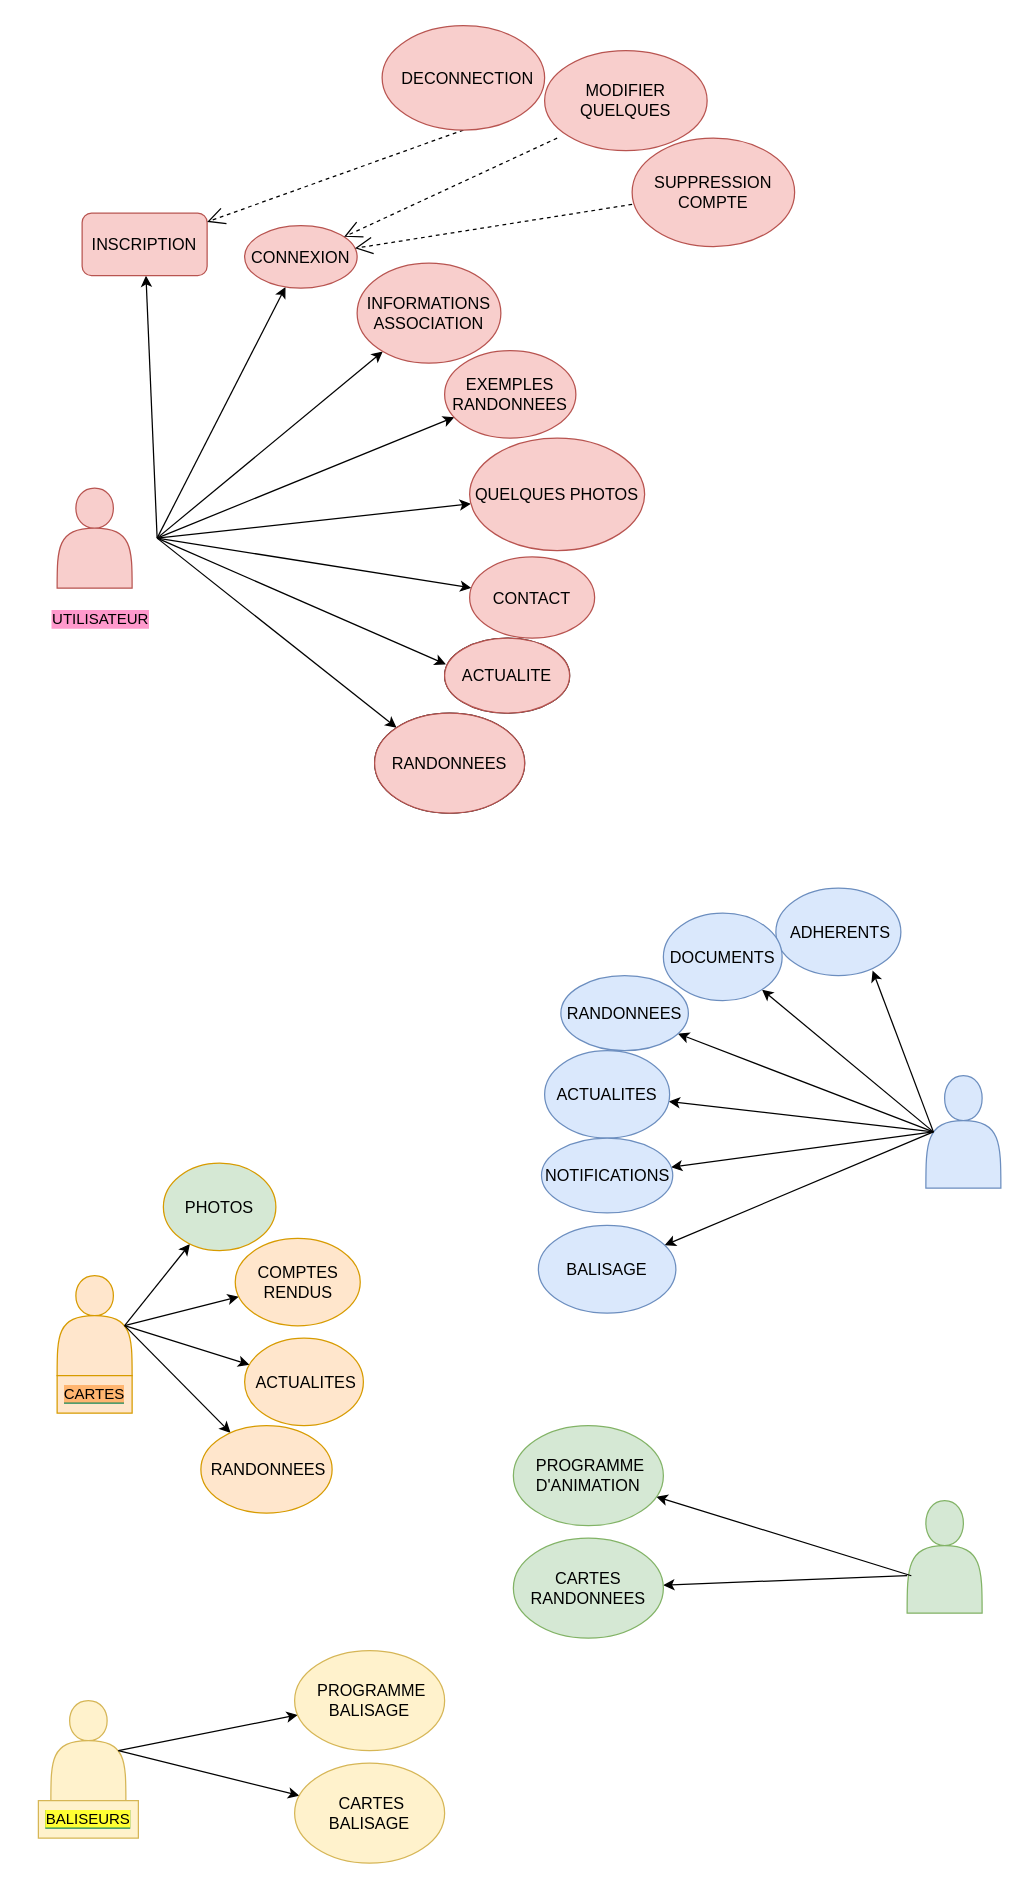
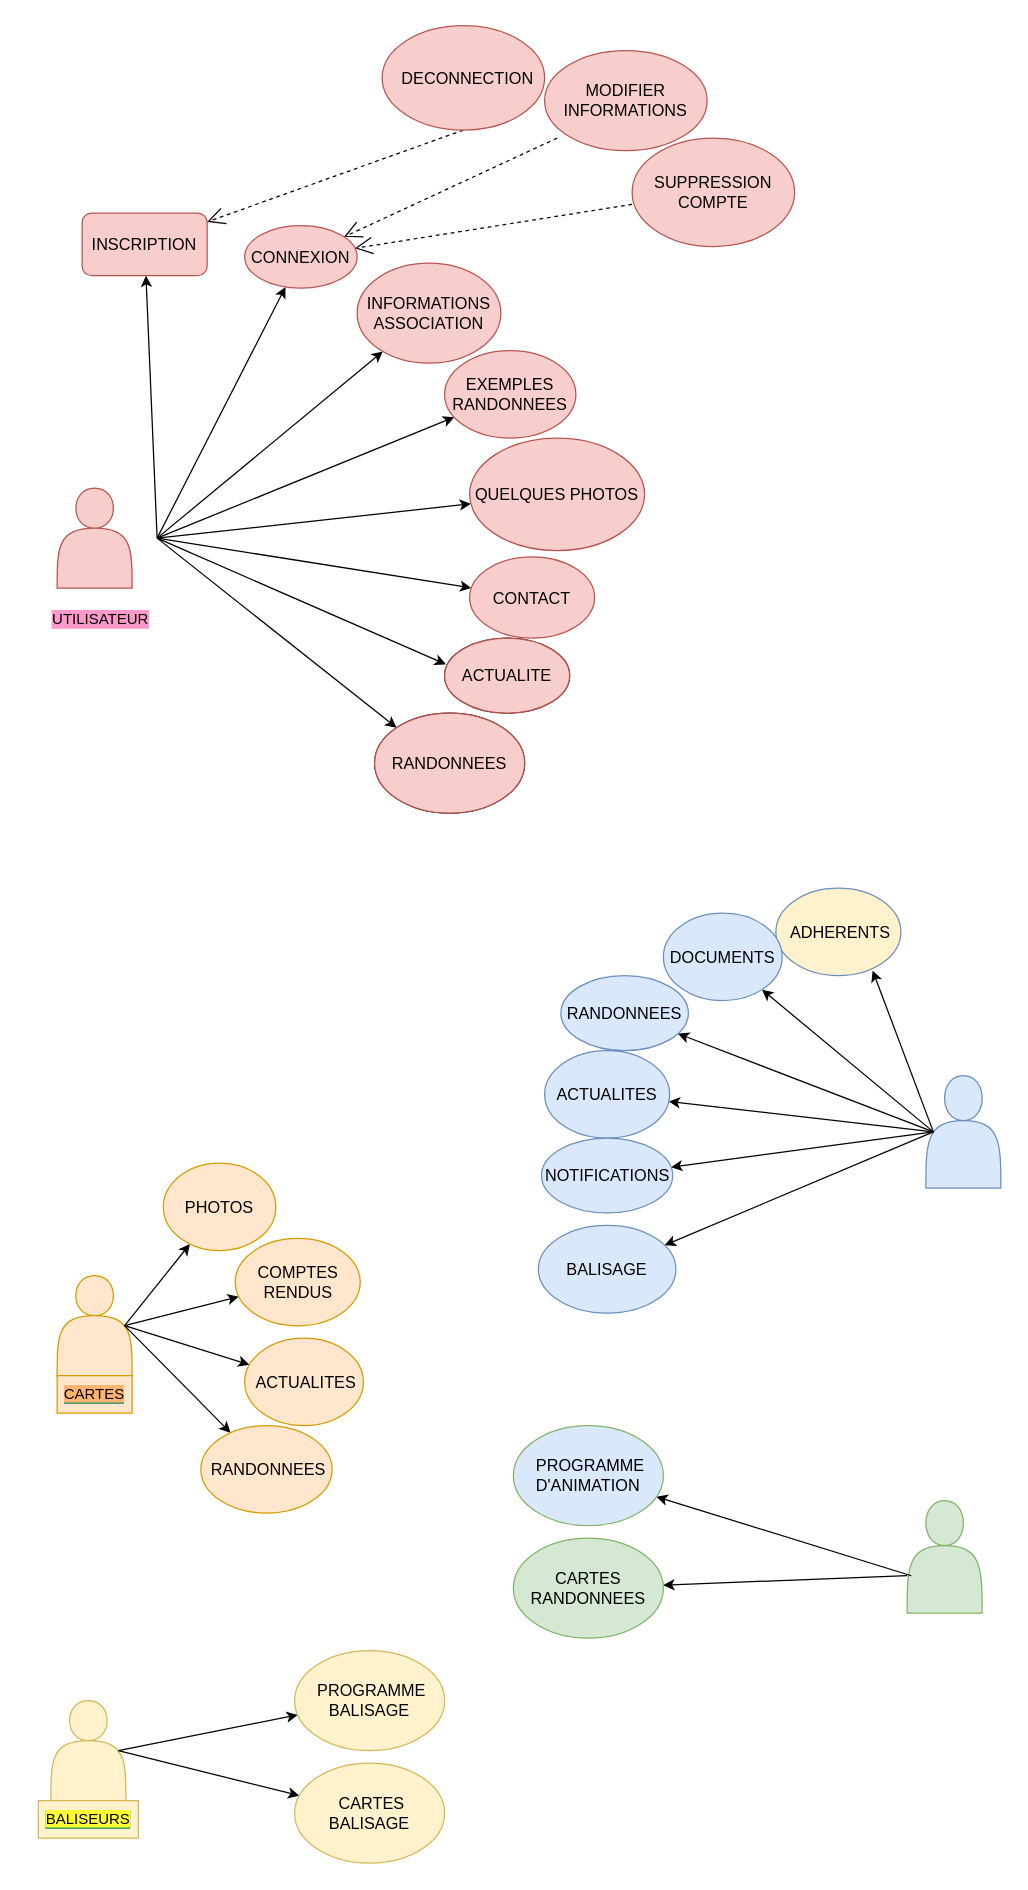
node "MODIFIER QUELQUES": label "MODIFIER QUELQUES" -> "MODIFIER INFORMATIONS"
node "ADHERENTS": fillcolor #dae8fc -> #fff2cc
node "PHOTOS": fillcolor #d5e8d4 -> #ffe6cc
node "PROGRAMME D'ANIMATION": fillcolor #d5e8d4 -> #dae8fc
